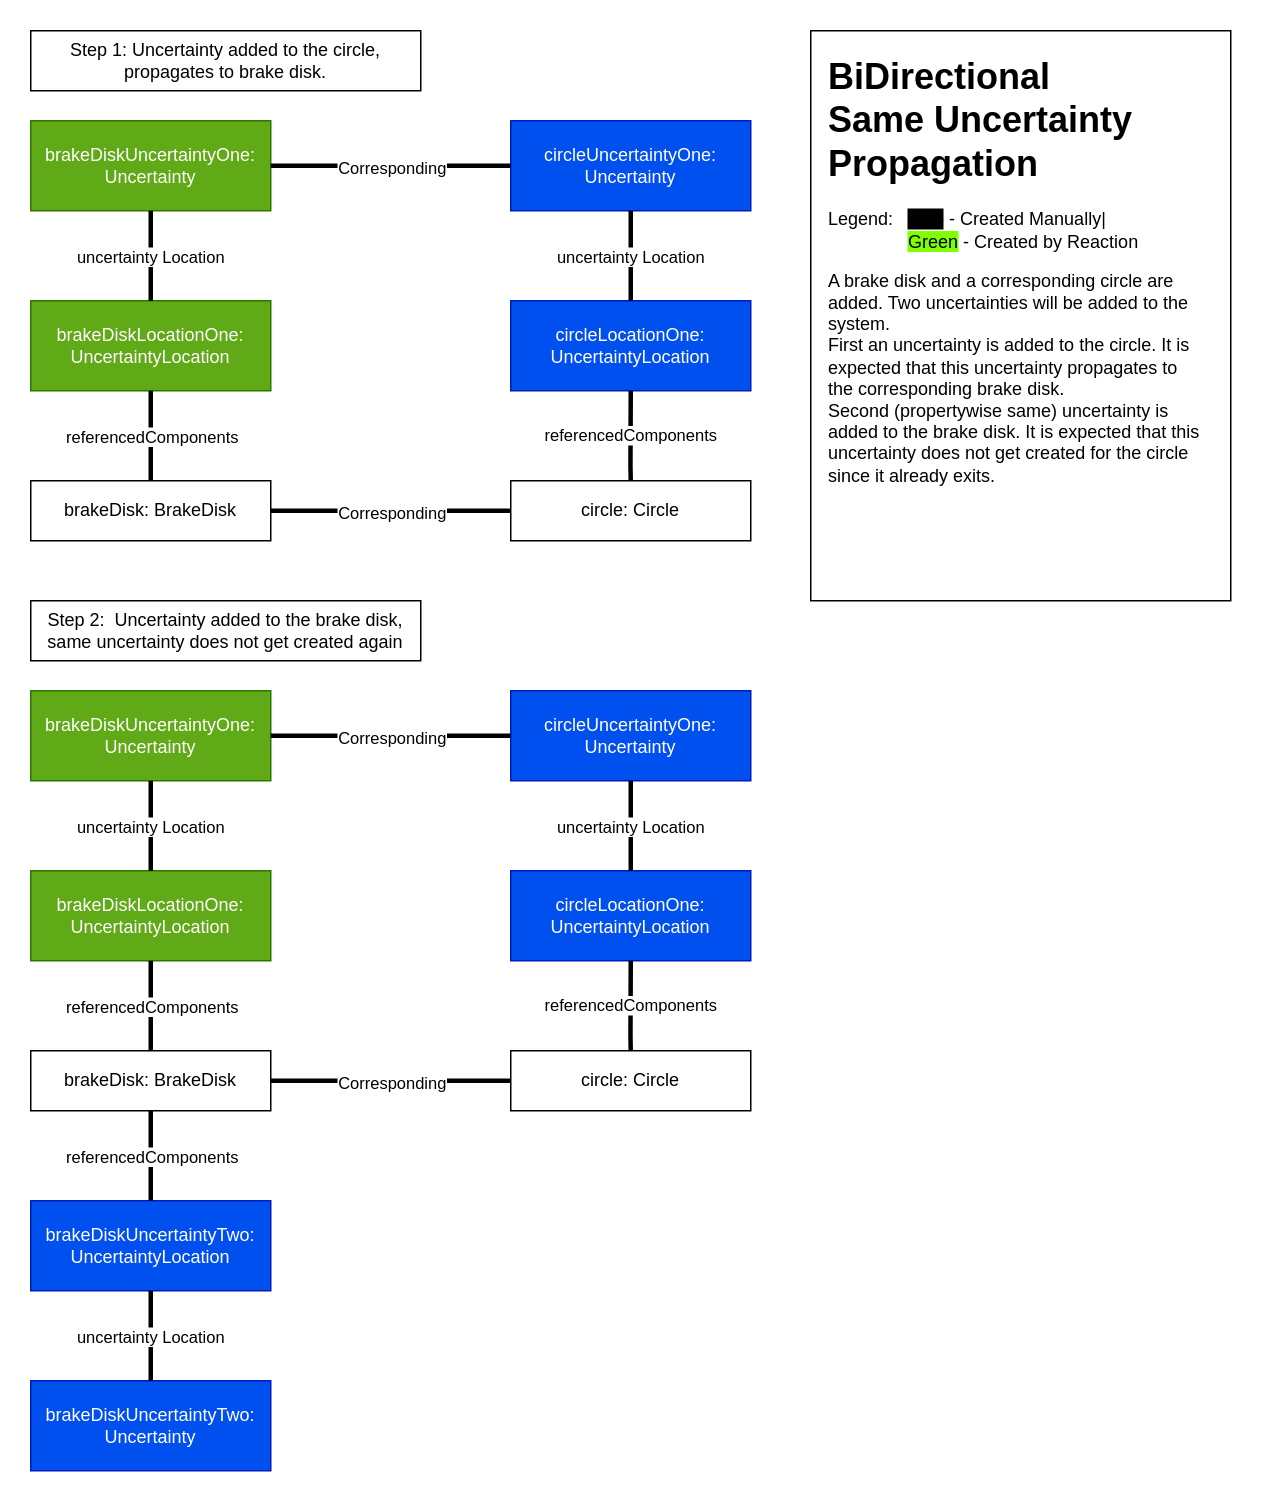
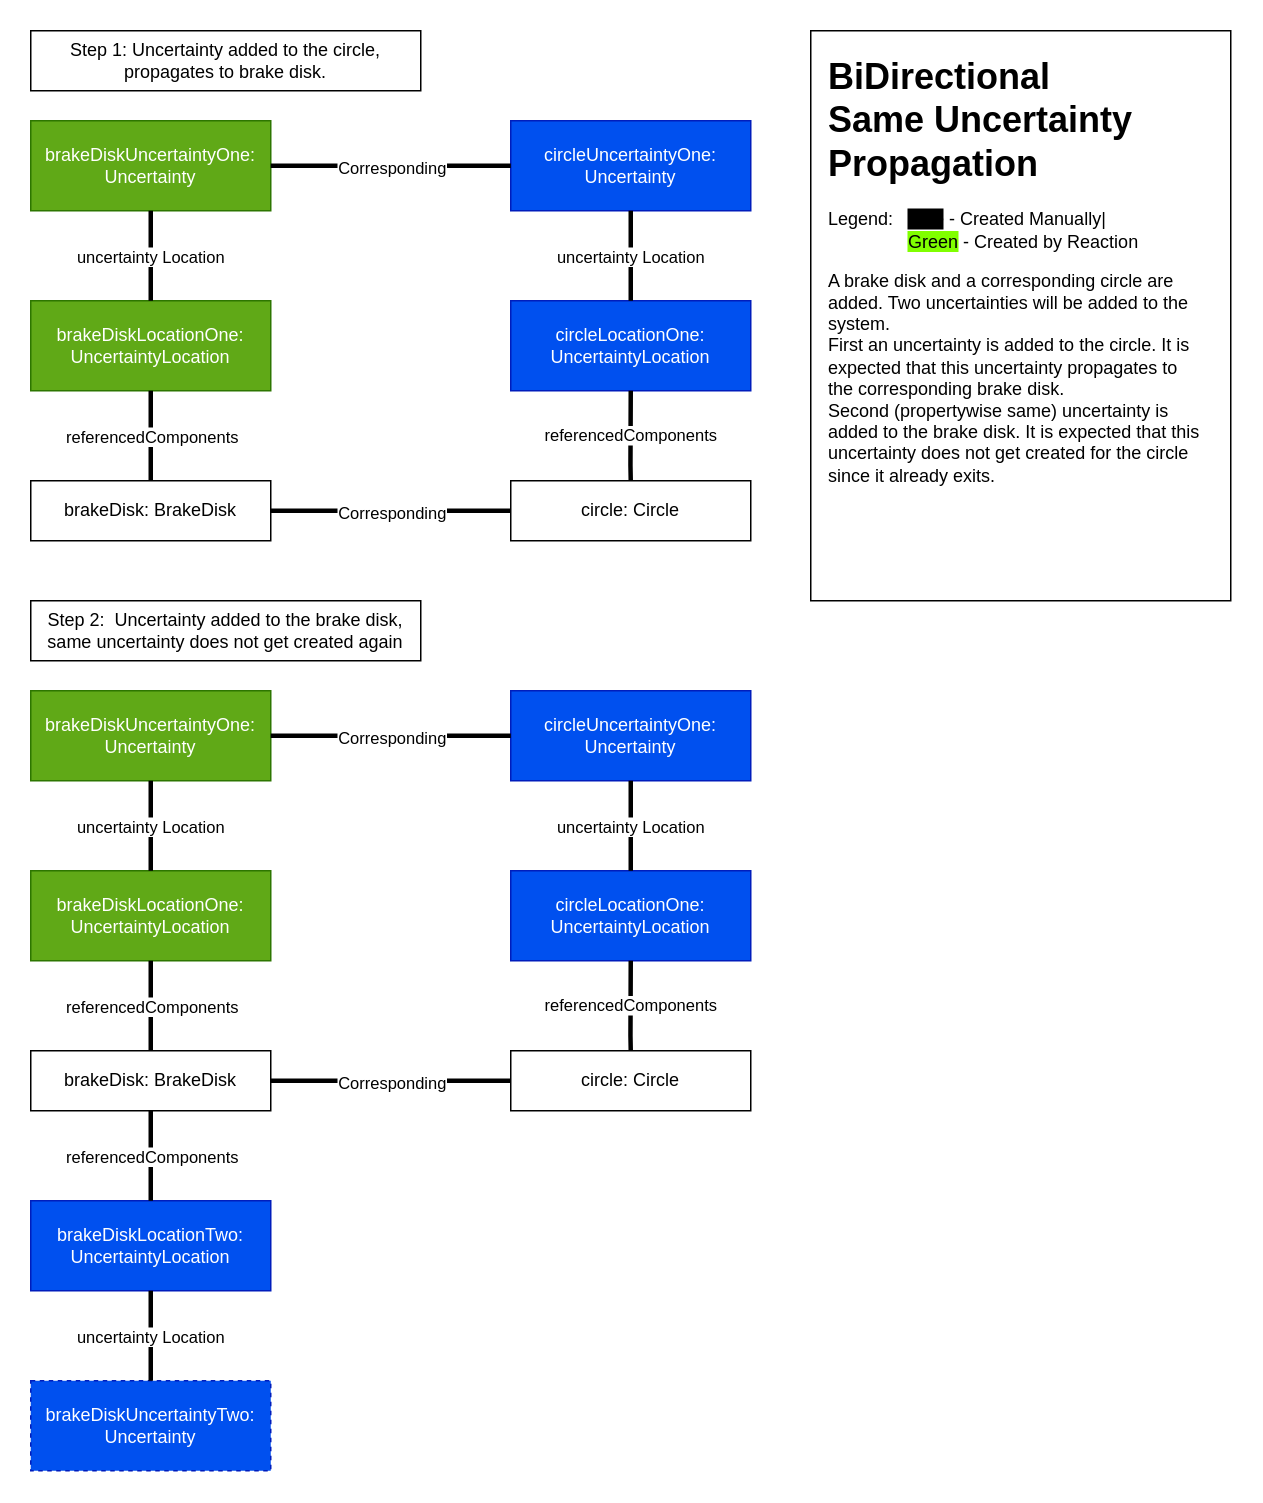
node "brakeDiskUncertaintyTwo: UncertaintyLocation": label "brakeDiskUncertaintyTwo: UncertaintyLocation" -> "brakeDiskLocationTwo: UncertaintyLocation"
node "brakeDiskUncertaintyTwo: Uncertainty": style solid -> dashed
